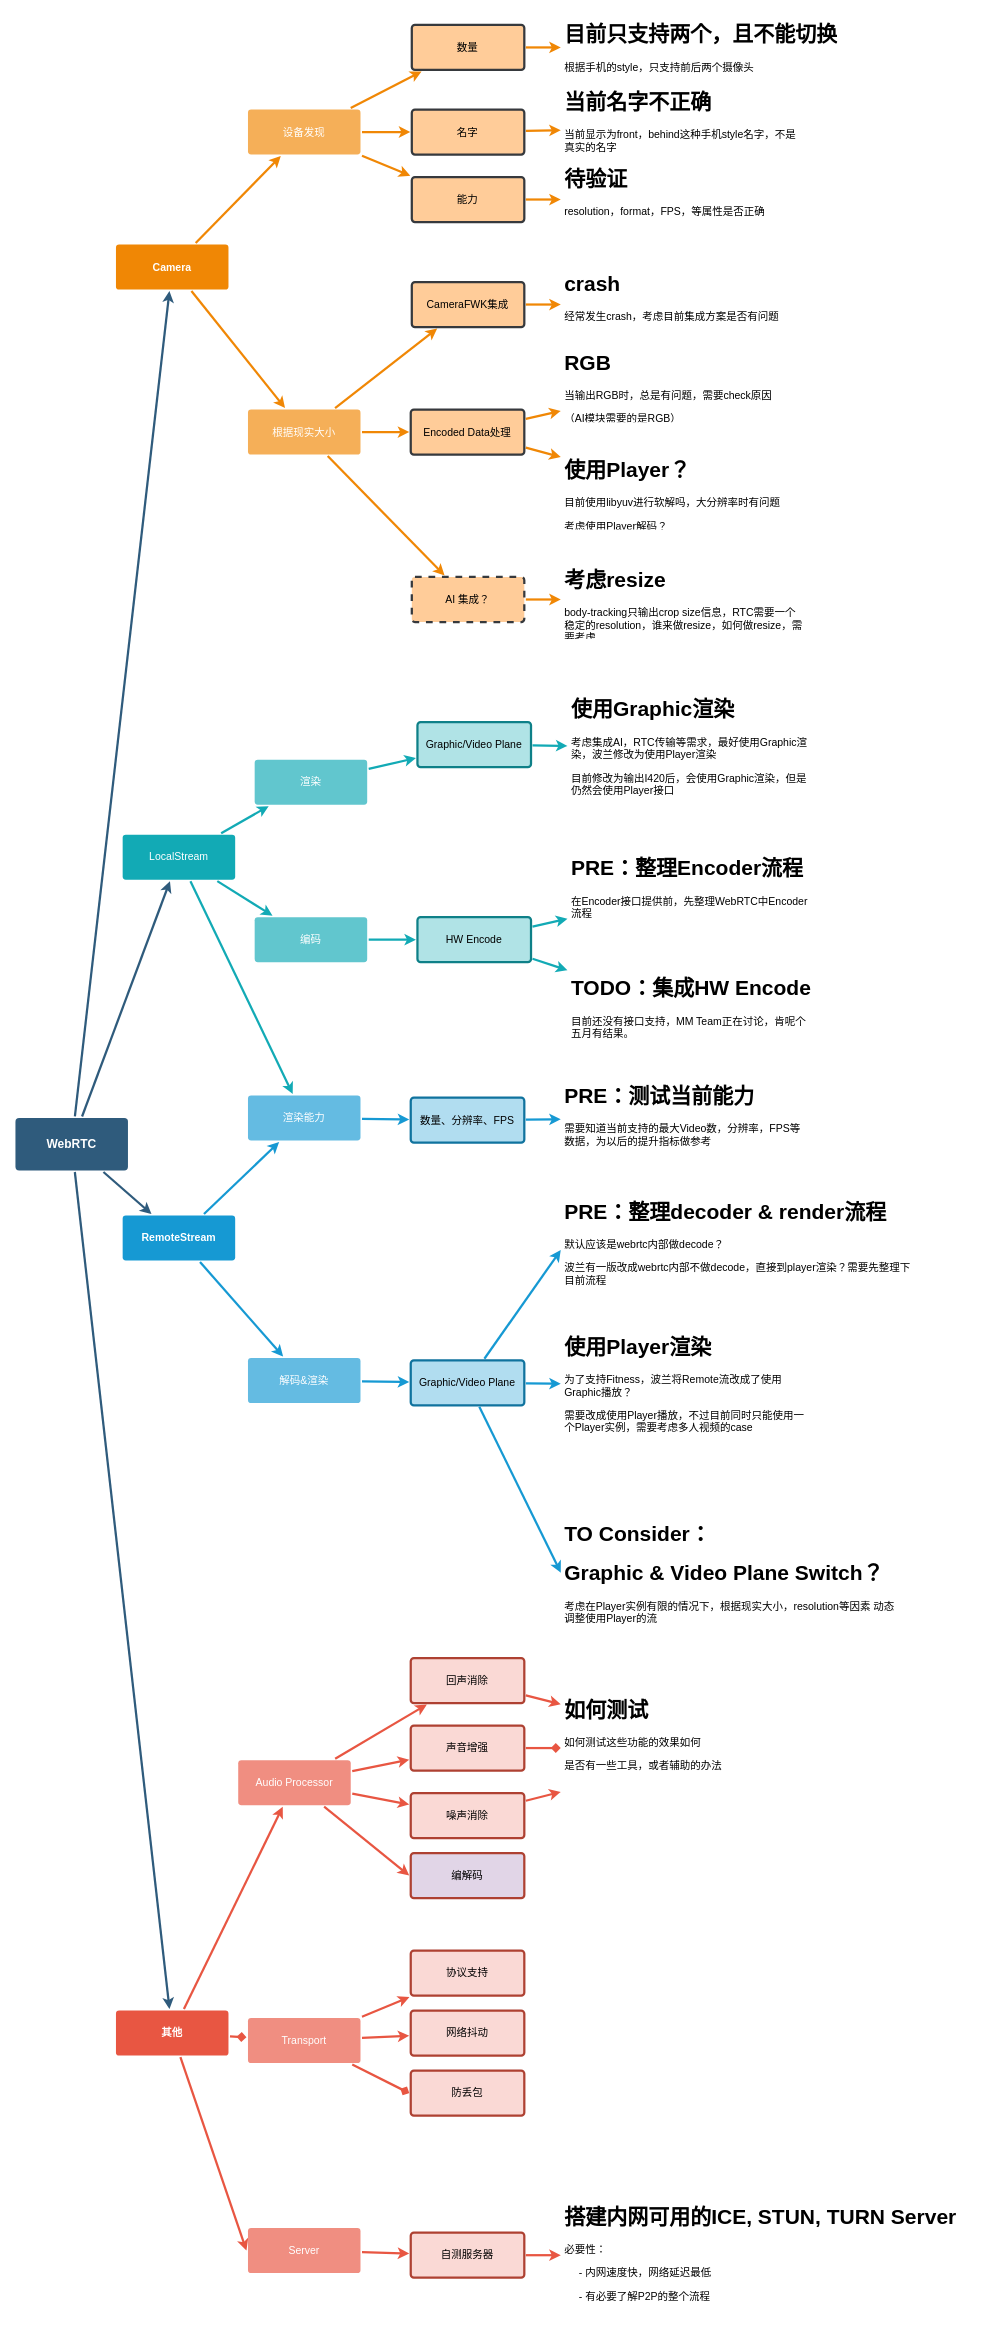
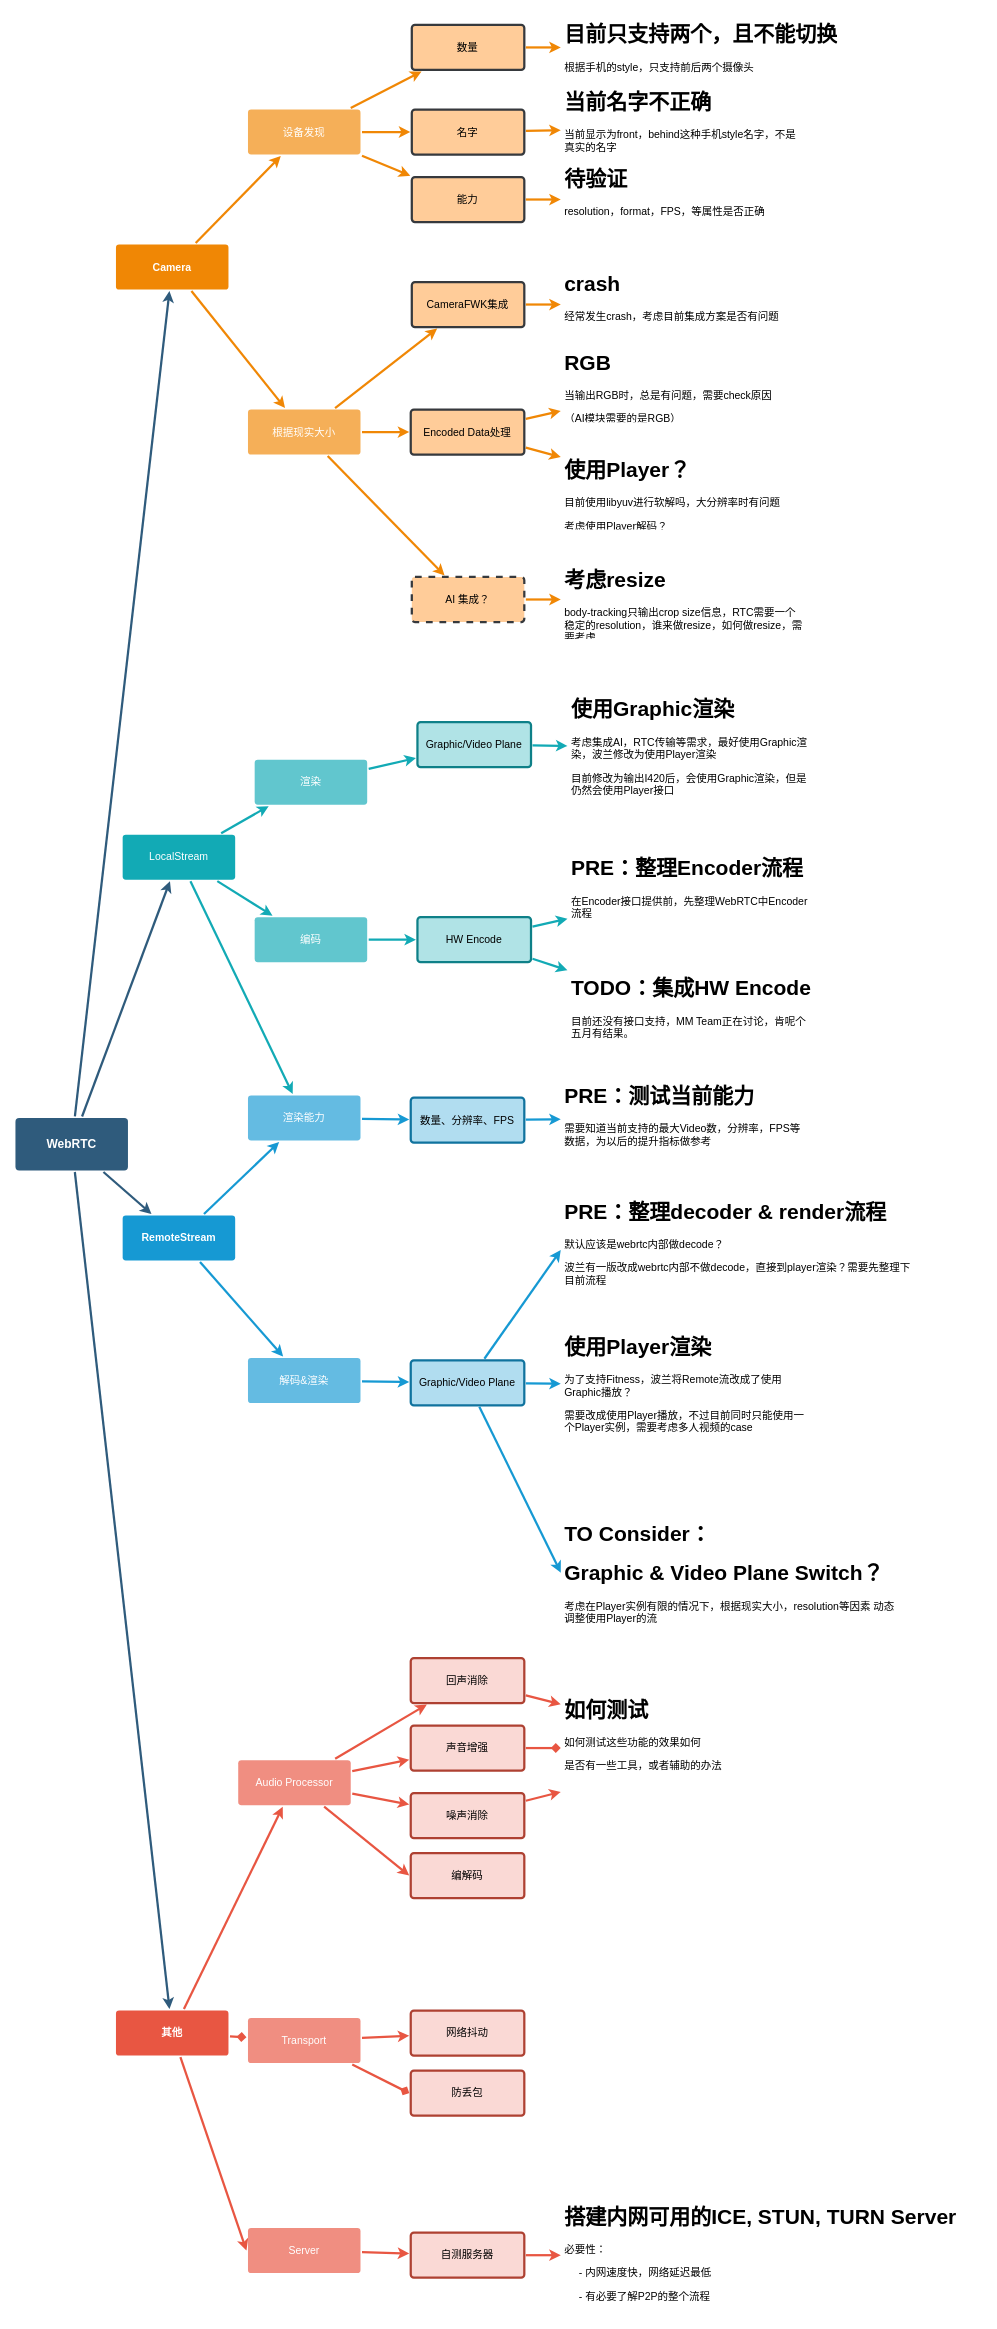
node "编解码": fillcolor #e1d5e7 -> #fad9d5
node "协议支持": removed
edge "Transport" -> "协议支持": removed
